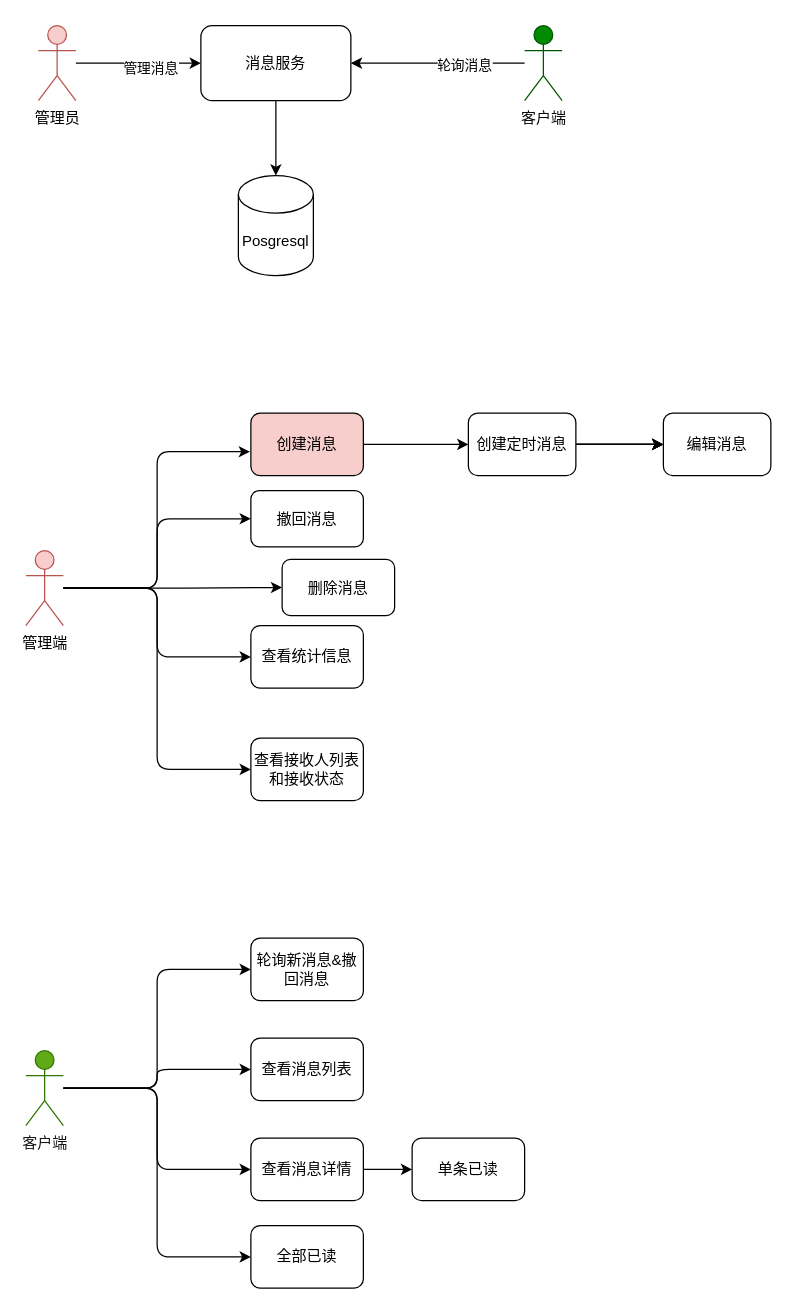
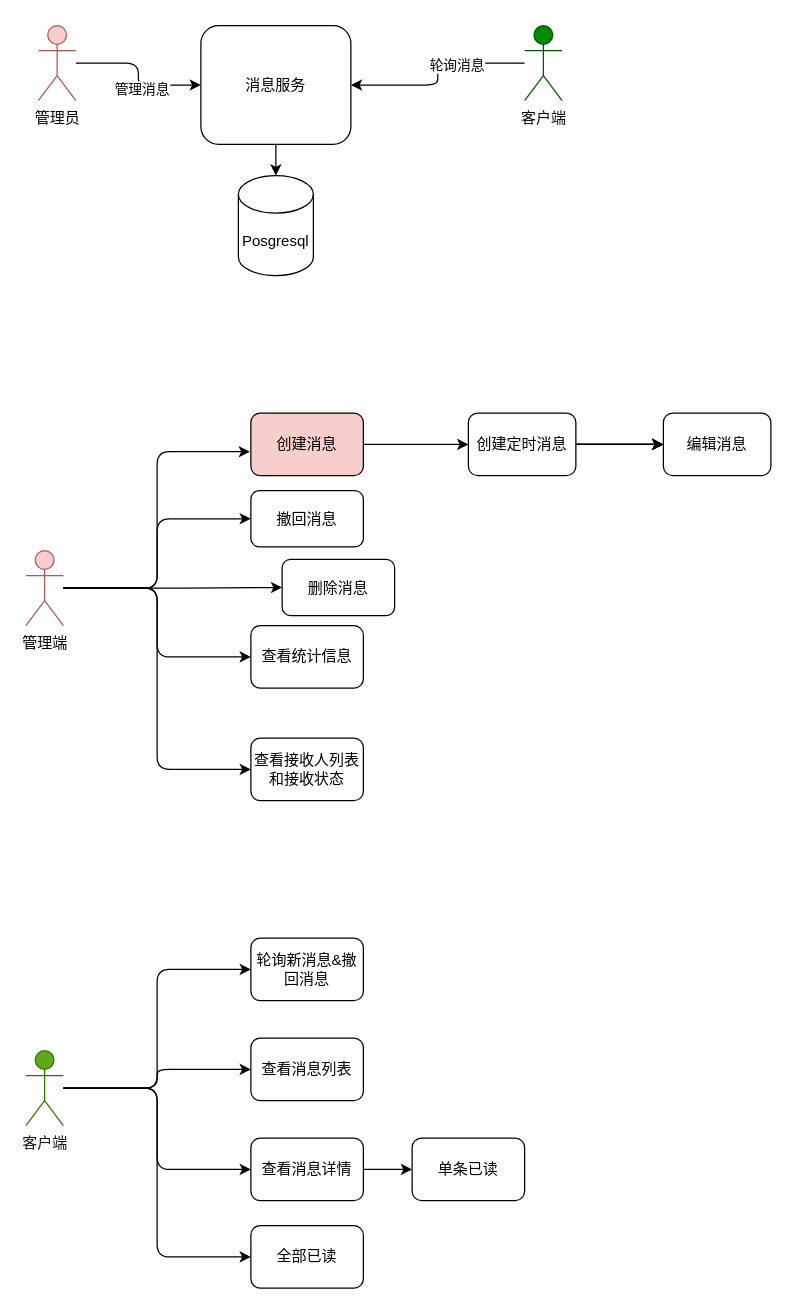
node "消息服务": size 150x75 -> 150x119
